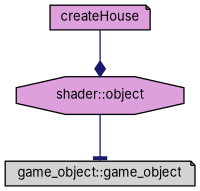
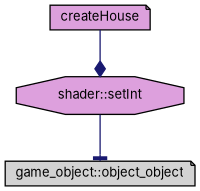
node "shader::object": label "shader::object" -> "shader::setInt"
node "game_object::game_object": label "game_object::game_object" -> "game_object::object_object"
